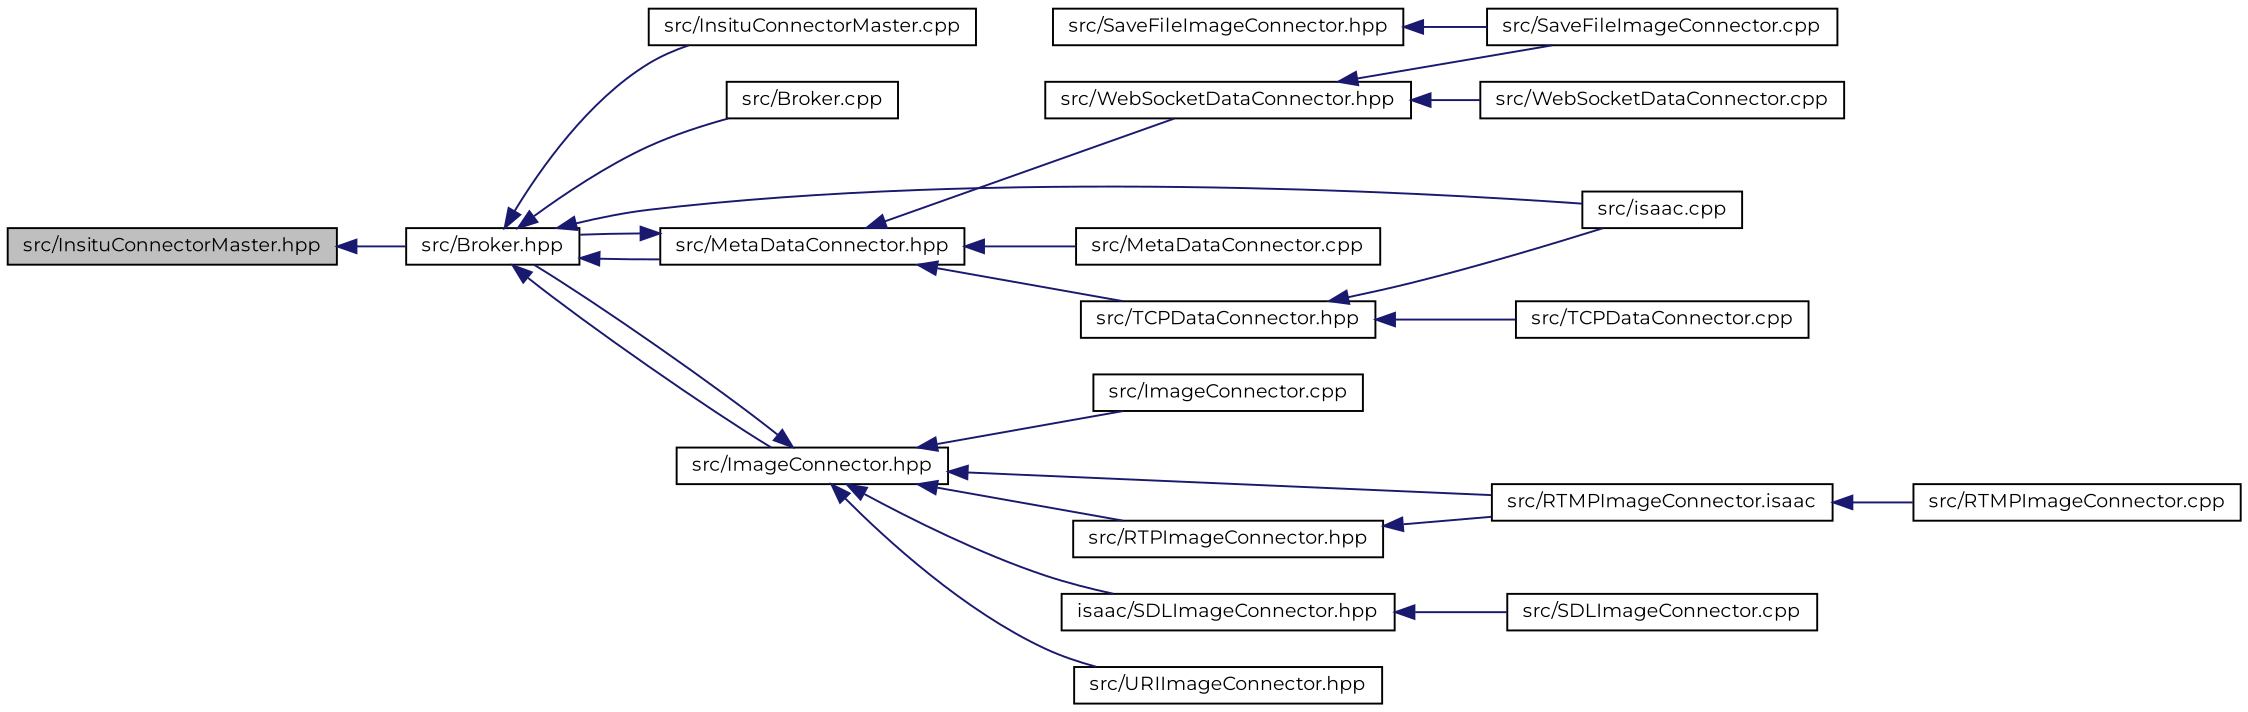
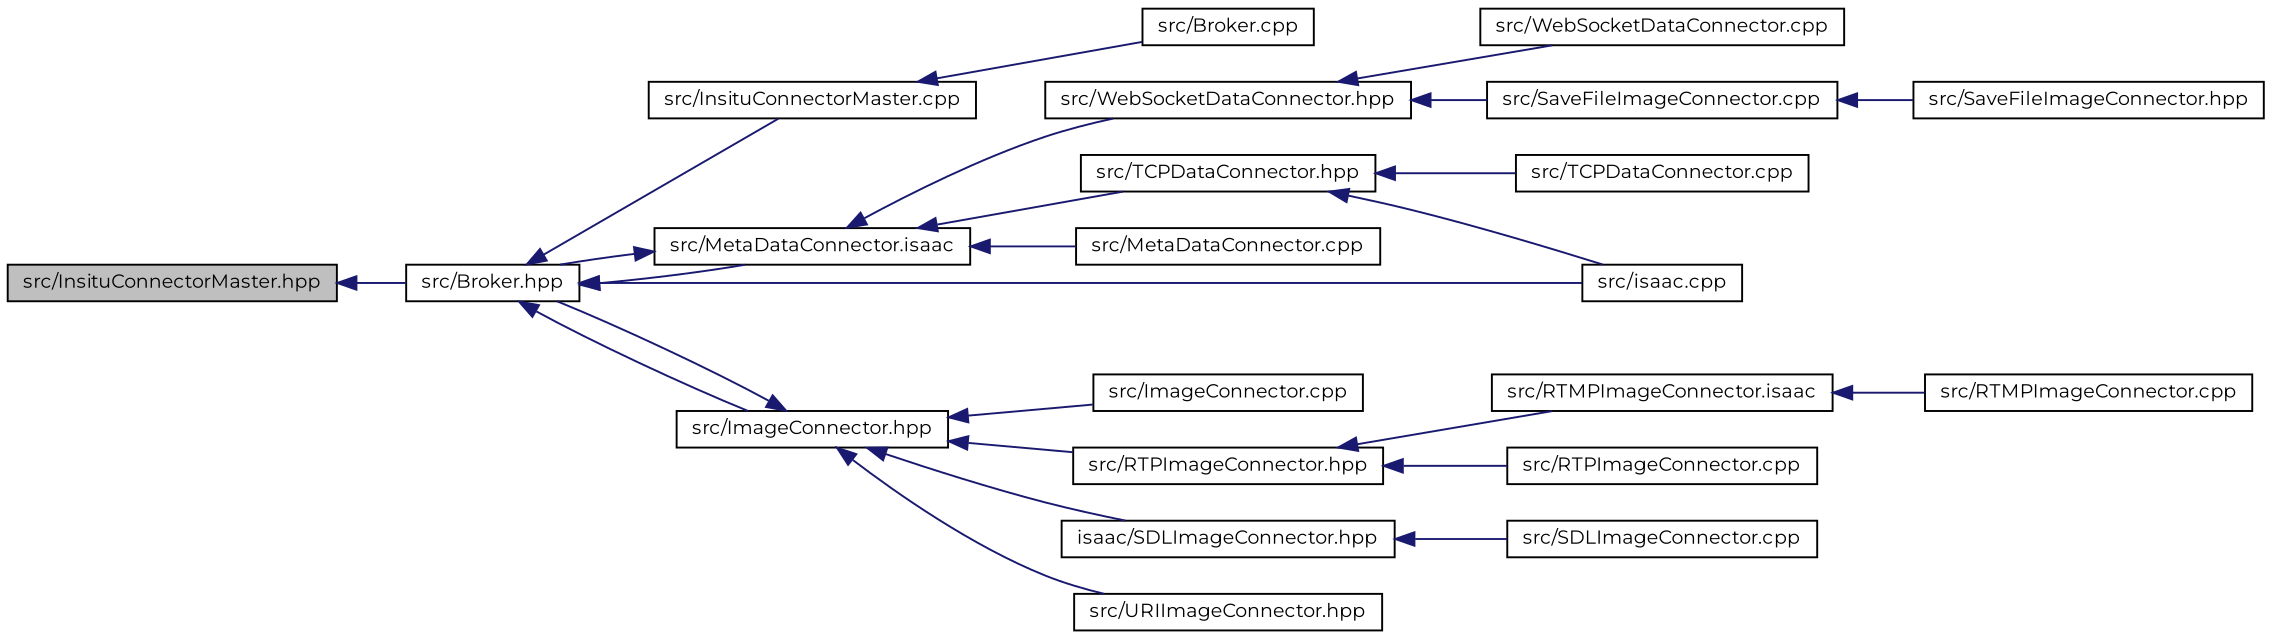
edge "src/SaveFileImageConnector.cpp" -> "src/SaveFileImageConnector.hpp": reversed
edge "src/Broker.cpp" -> "src/Broker.hpp": now "src/Broker.cpp" -> "src/InsituConnectorMaster.cpp"
node "src/MetaDataConnector.hpp": label "src/MetaDataConnector.hpp" -> "src/MetaDataConnector.isaac"
node "src/RTPImageConnector.cpp": added
edge "src/RTMPImageConnector.isaac" -> "src/ImageConnector.hpp": removed
